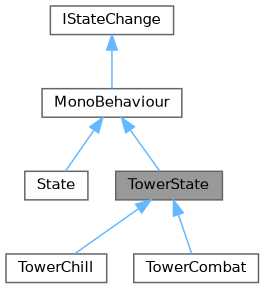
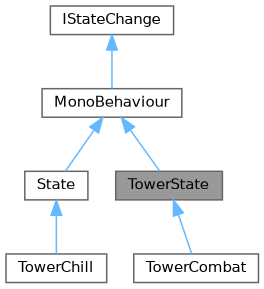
edge "TowerChill" -> "TowerState": now "TowerChill" -> "State"
